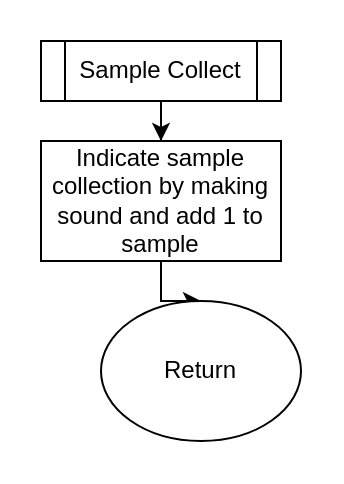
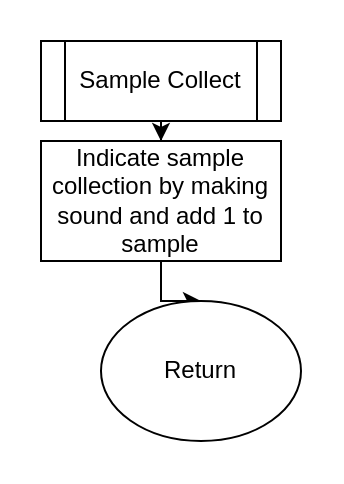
node "Sample Collect": size 240x60 -> 240x80
